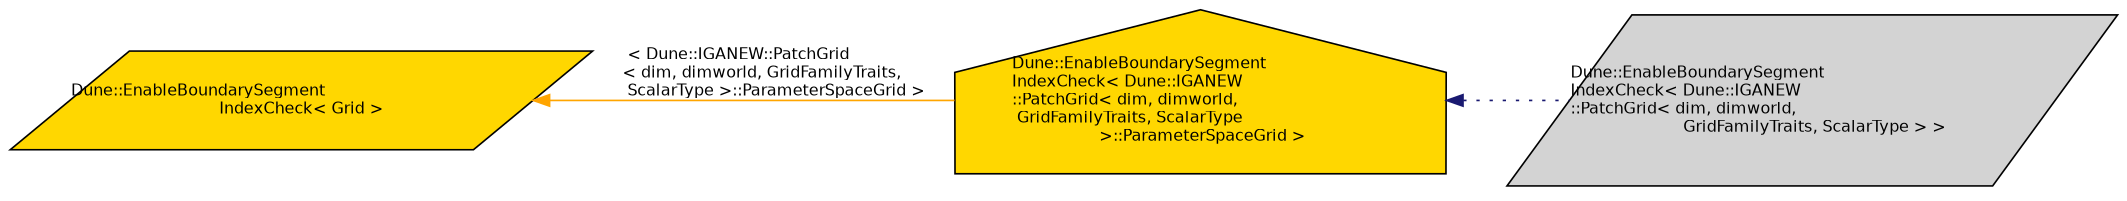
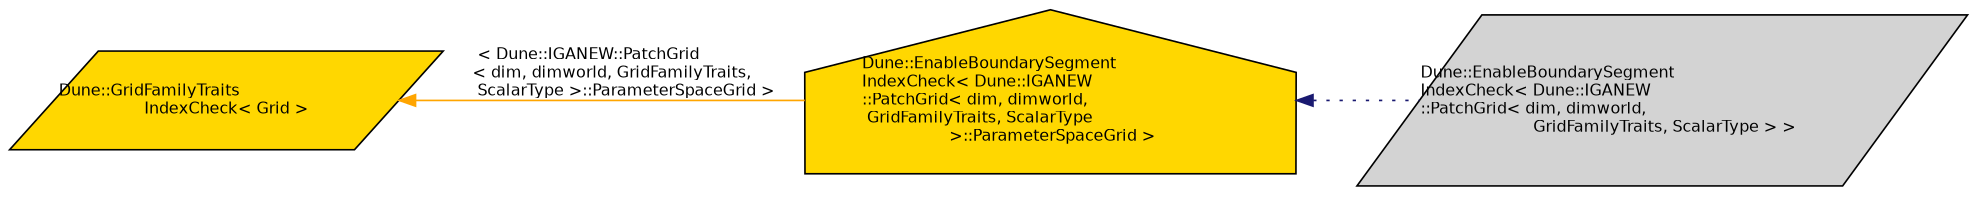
node "Dune::EnableBoundarySegment IndexCheck< Grid >": label "Dune::EnableBoundarySegment IndexCheck< Grid >" -> "Dune::GridFamilyTraits IndexCheck< Grid >"
